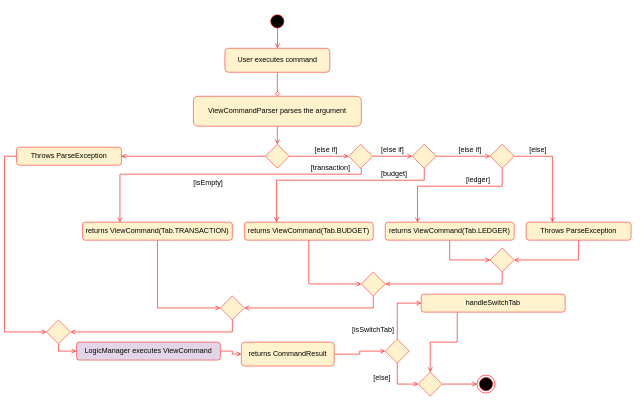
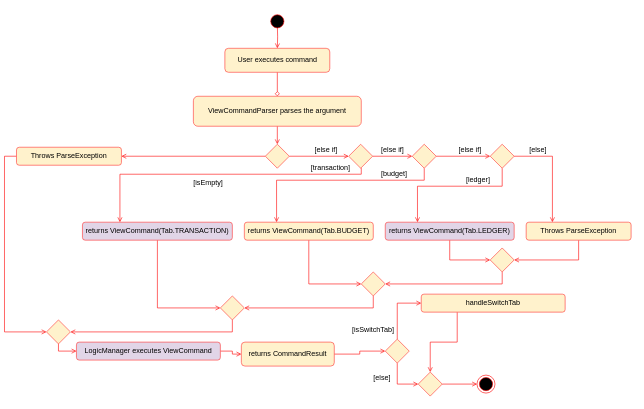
node "returns ViewCommand(Tab.TRANSACTION)": fillcolor #fff2cc -> #e1d5e7
node "returns ViewCommand(Tab.LEDGER)": fillcolor #fff2cc -> #e1d5e7
